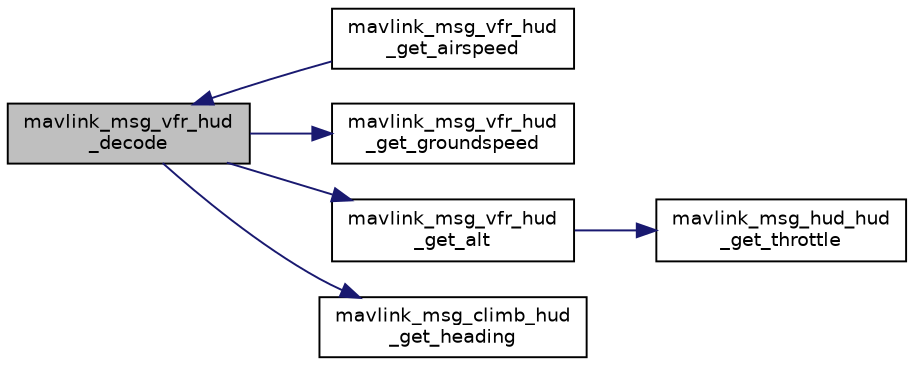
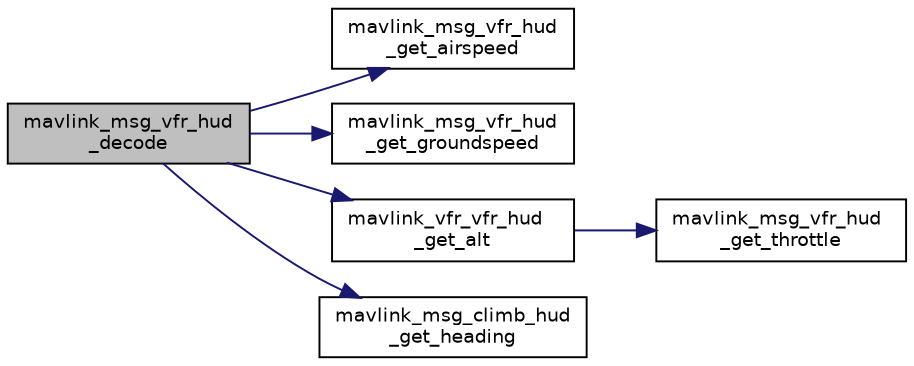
edge "mavlink_msg_vfr_hud _get_airspeed" -> "mavlink_msg_vfr_hud _decode": reversed
node "mavlink_msg_vfr_hud _get_alt": label "mavlink_msg_vfr_hud _get_alt" -> "mavlink_vfr_vfr_hud _get_alt"
node "mavlink_msg_hud_hud _get_throttle": label "mavlink_msg_hud_hud _get_throttle" -> "mavlink_msg_vfr_hud _get_throttle"
